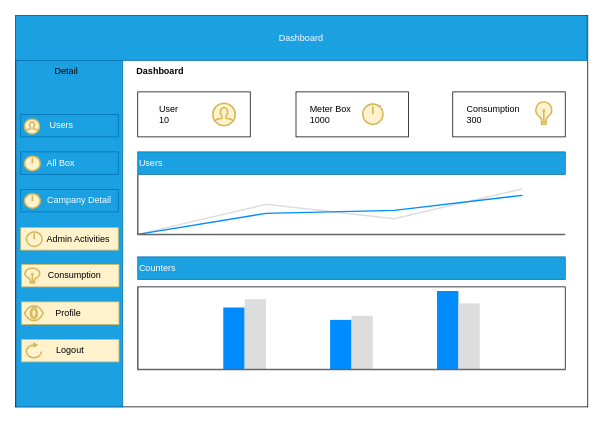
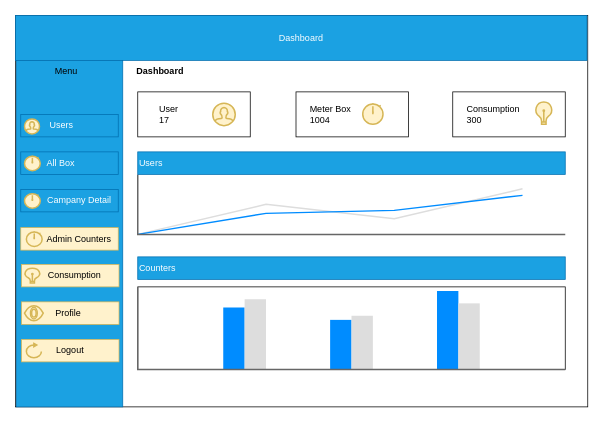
node "Detail": label "Detail" -> "Menu"
node "User 10": label "User 10" -> "User 17"
node "Meter Box 1000": label "Meter Box 1000" -> "Meter Box 1004"
node "Admin Activities": label "Admin Activities" -> "Admin Counters"
